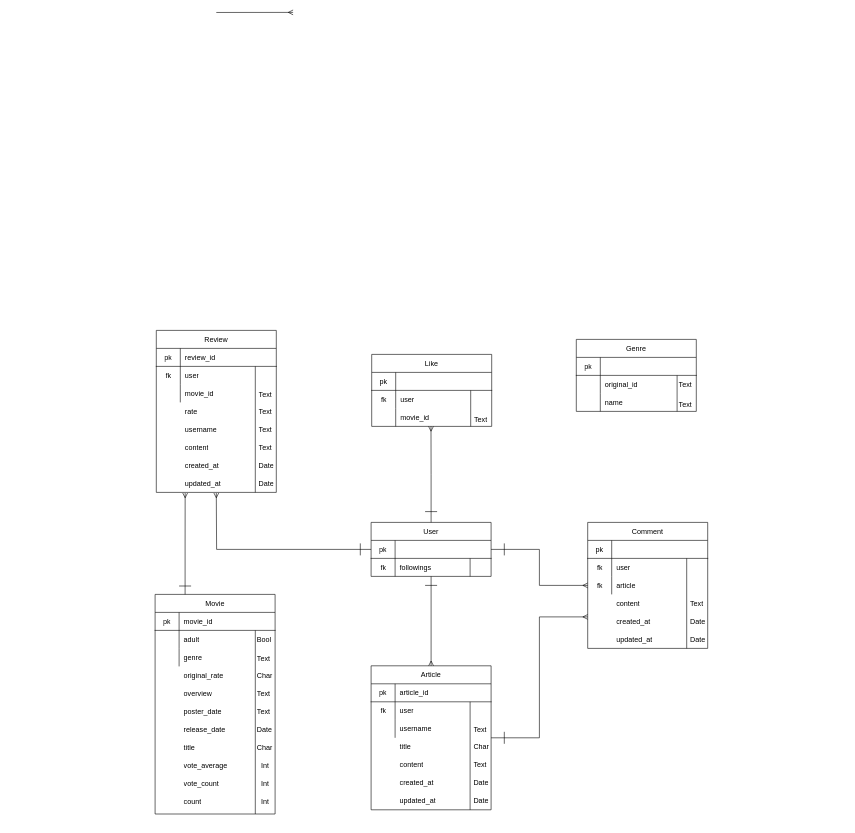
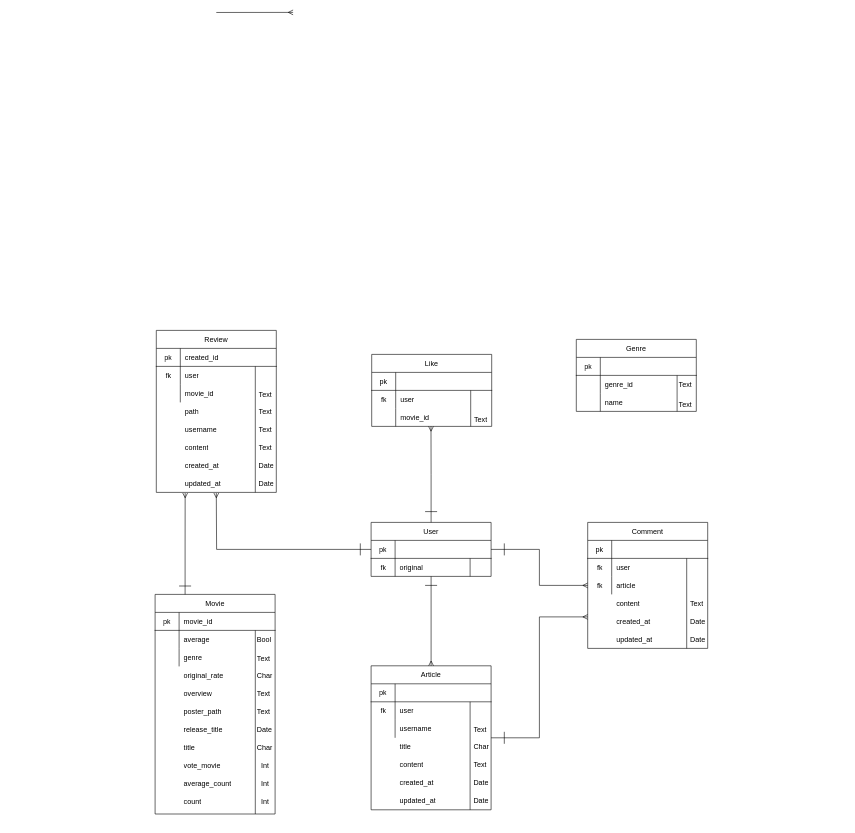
node "review_id": label "review_id" -> "created_id"
node "original_id": label "original_id" -> "genre_id"
node "rate": label "rate" -> "path"
node "followings": label "followings" -> "original"
node "adult": label "adult" -> "average"
node "article_id": removed
node "poster_date": label "poster_date" -> "poster_path"
node "release_date": label "release_date" -> "release_title"
node "vote_average": label "vote_average" -> "vote_movie"
node "vote_count": label "vote_count" -> "average_count"
